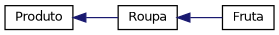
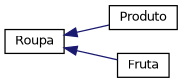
edge "Roupa" -> "Produto": reversed
